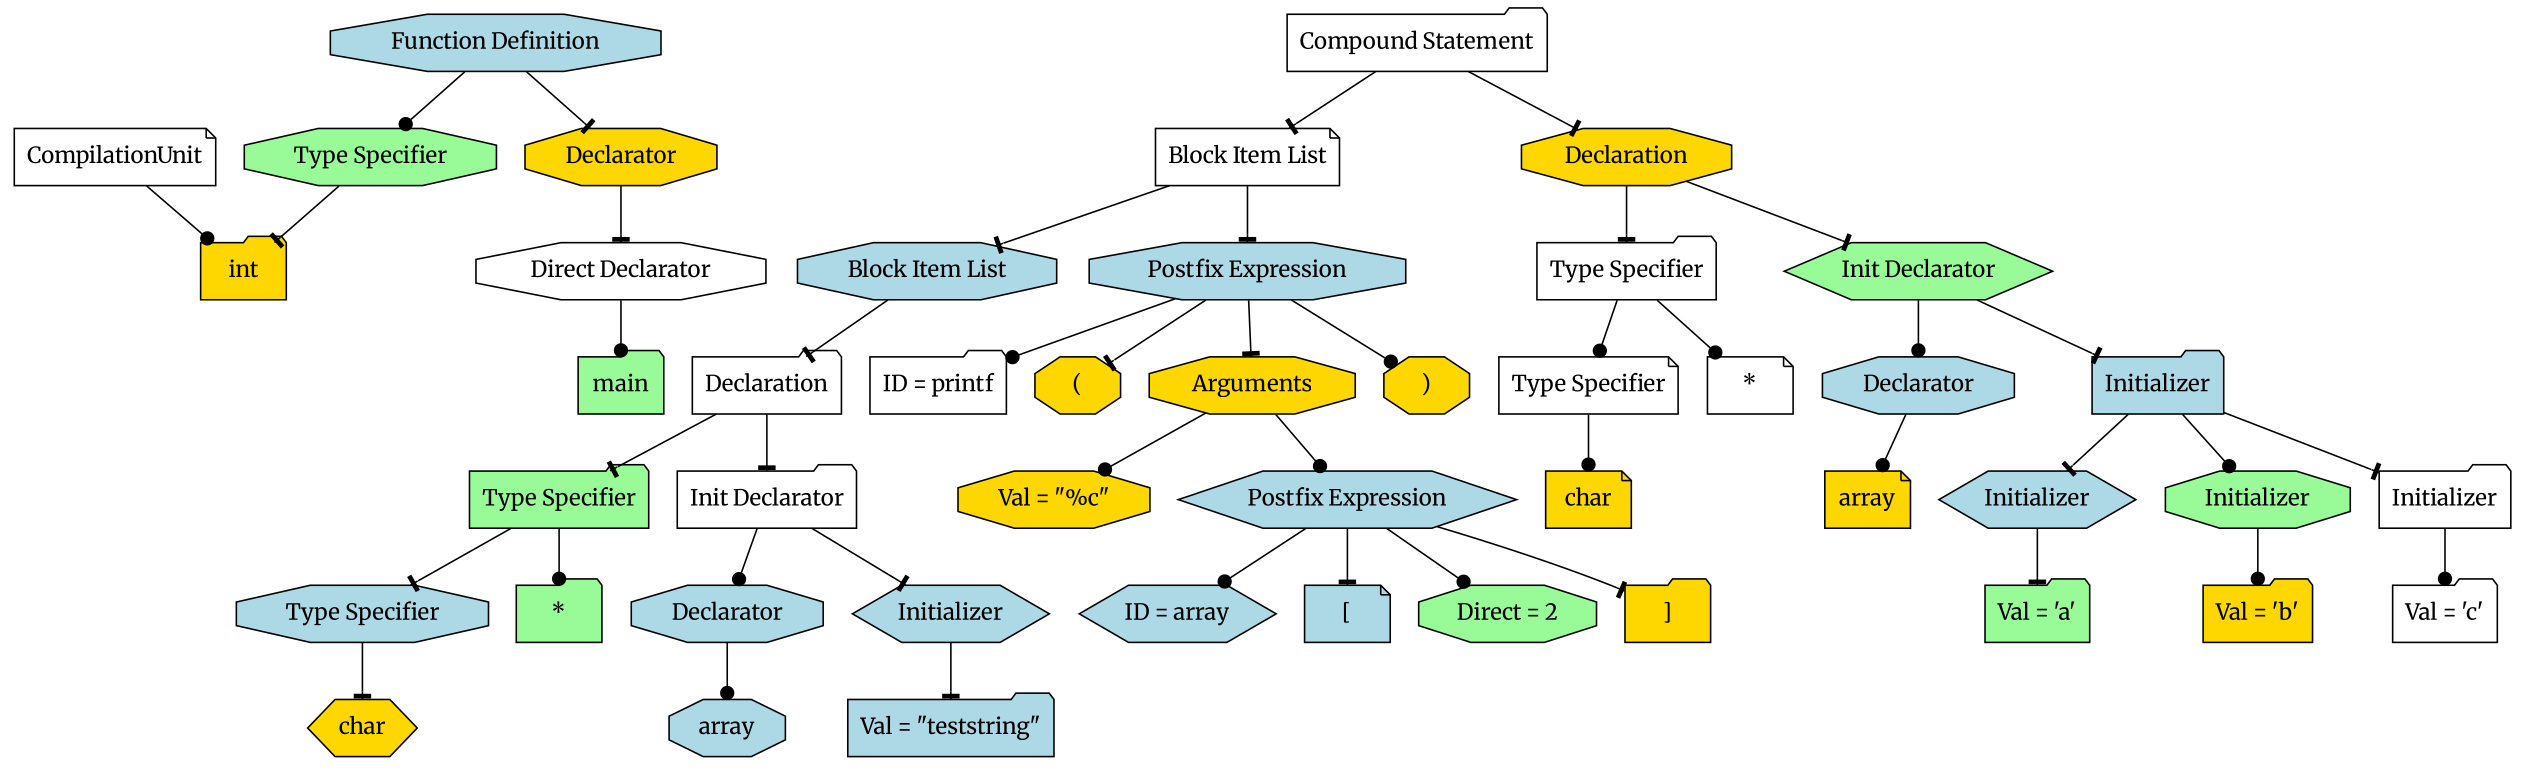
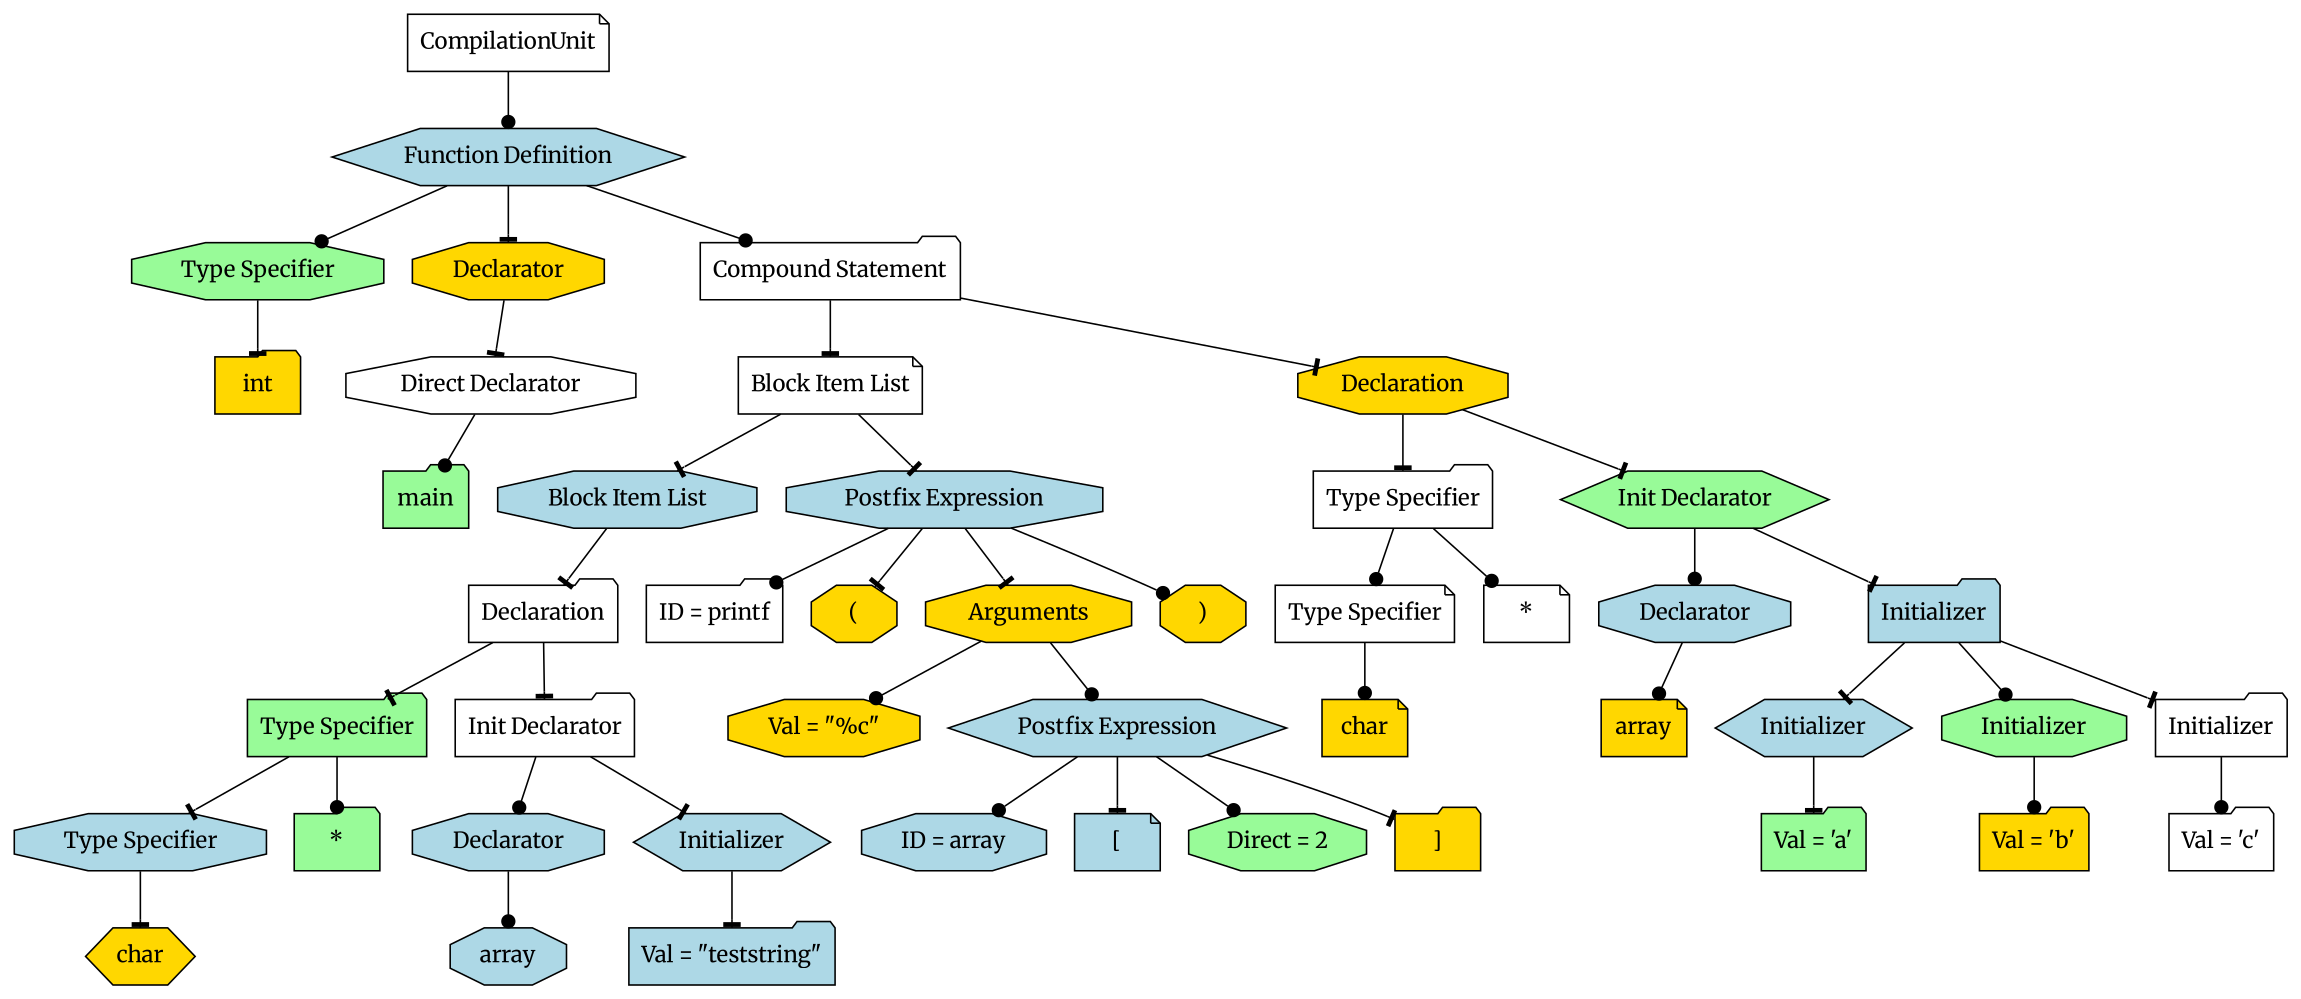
node "Function Definition": shape octagon -> hexagon
edge "CompilationUnit" -> "int": now "CompilationUnit" -> "Function Definition"
edge "Function Definition" -> "Compound Statement": added
node "ID = array": shape hexagon -> octagon
